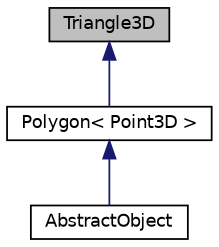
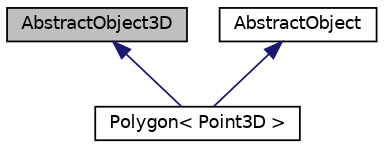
node "Triangle3D": label "Triangle3D" -> "AbstractObject3D"
edge "AbstractObject" -> "Polygon< Point3D >": reversed
